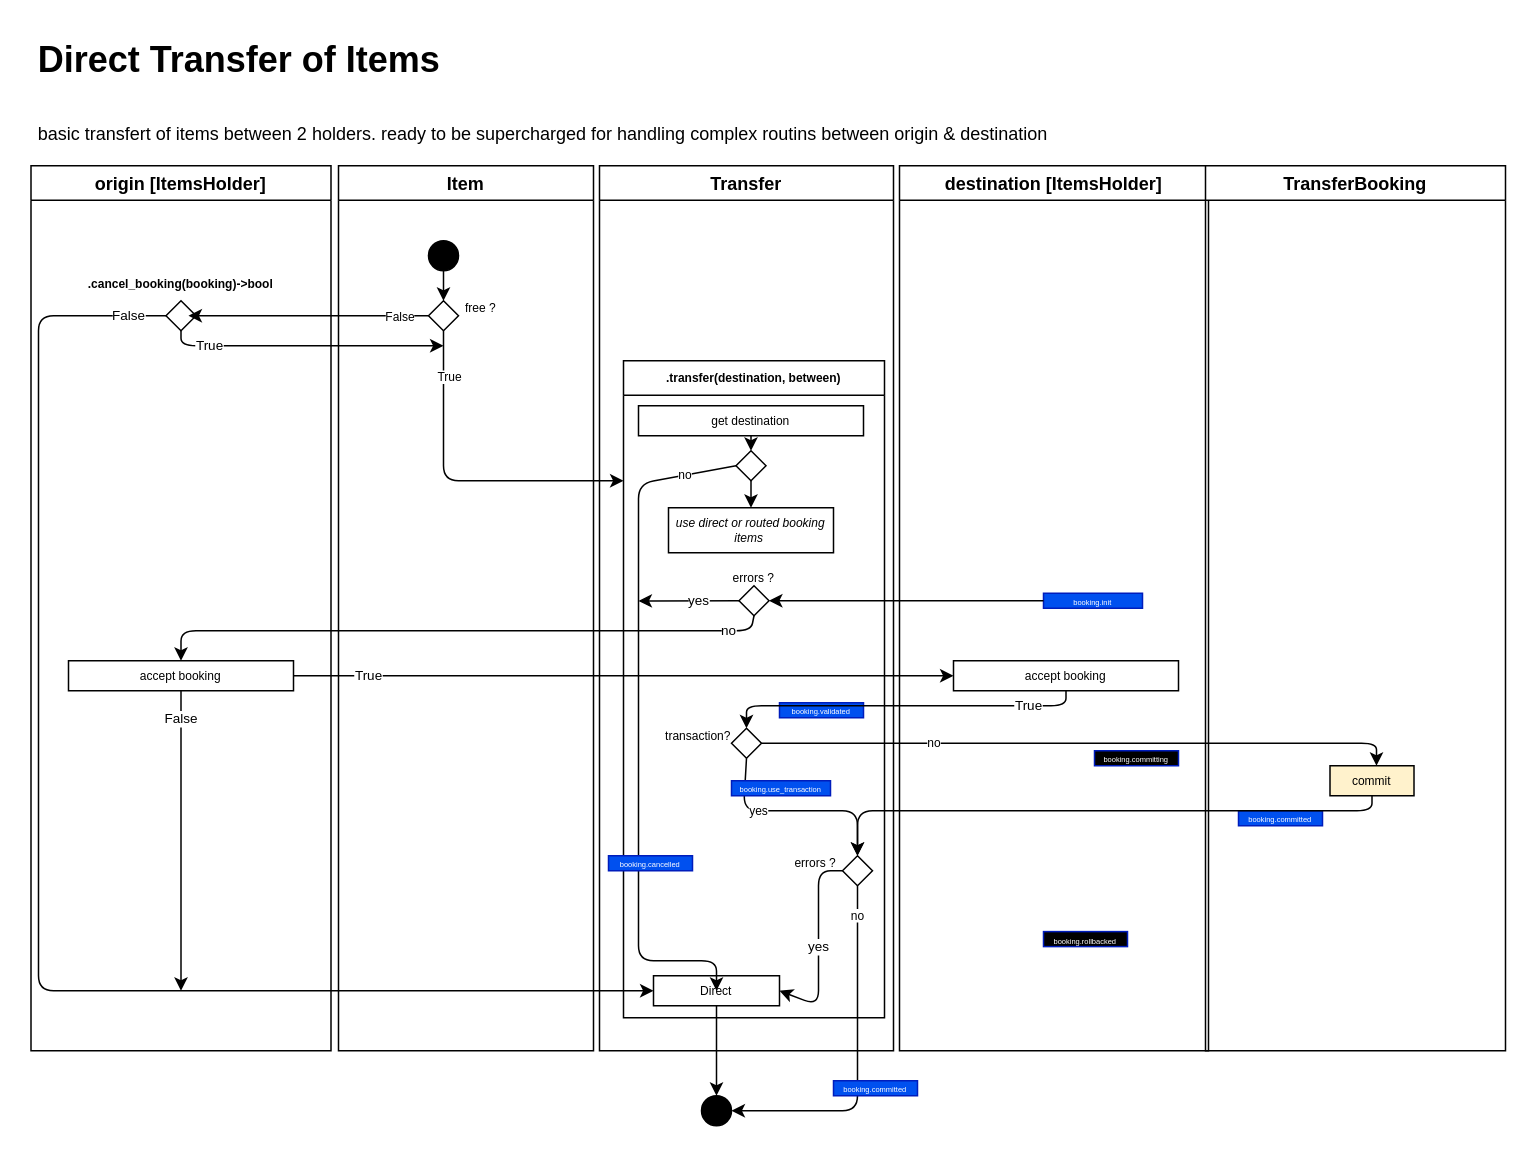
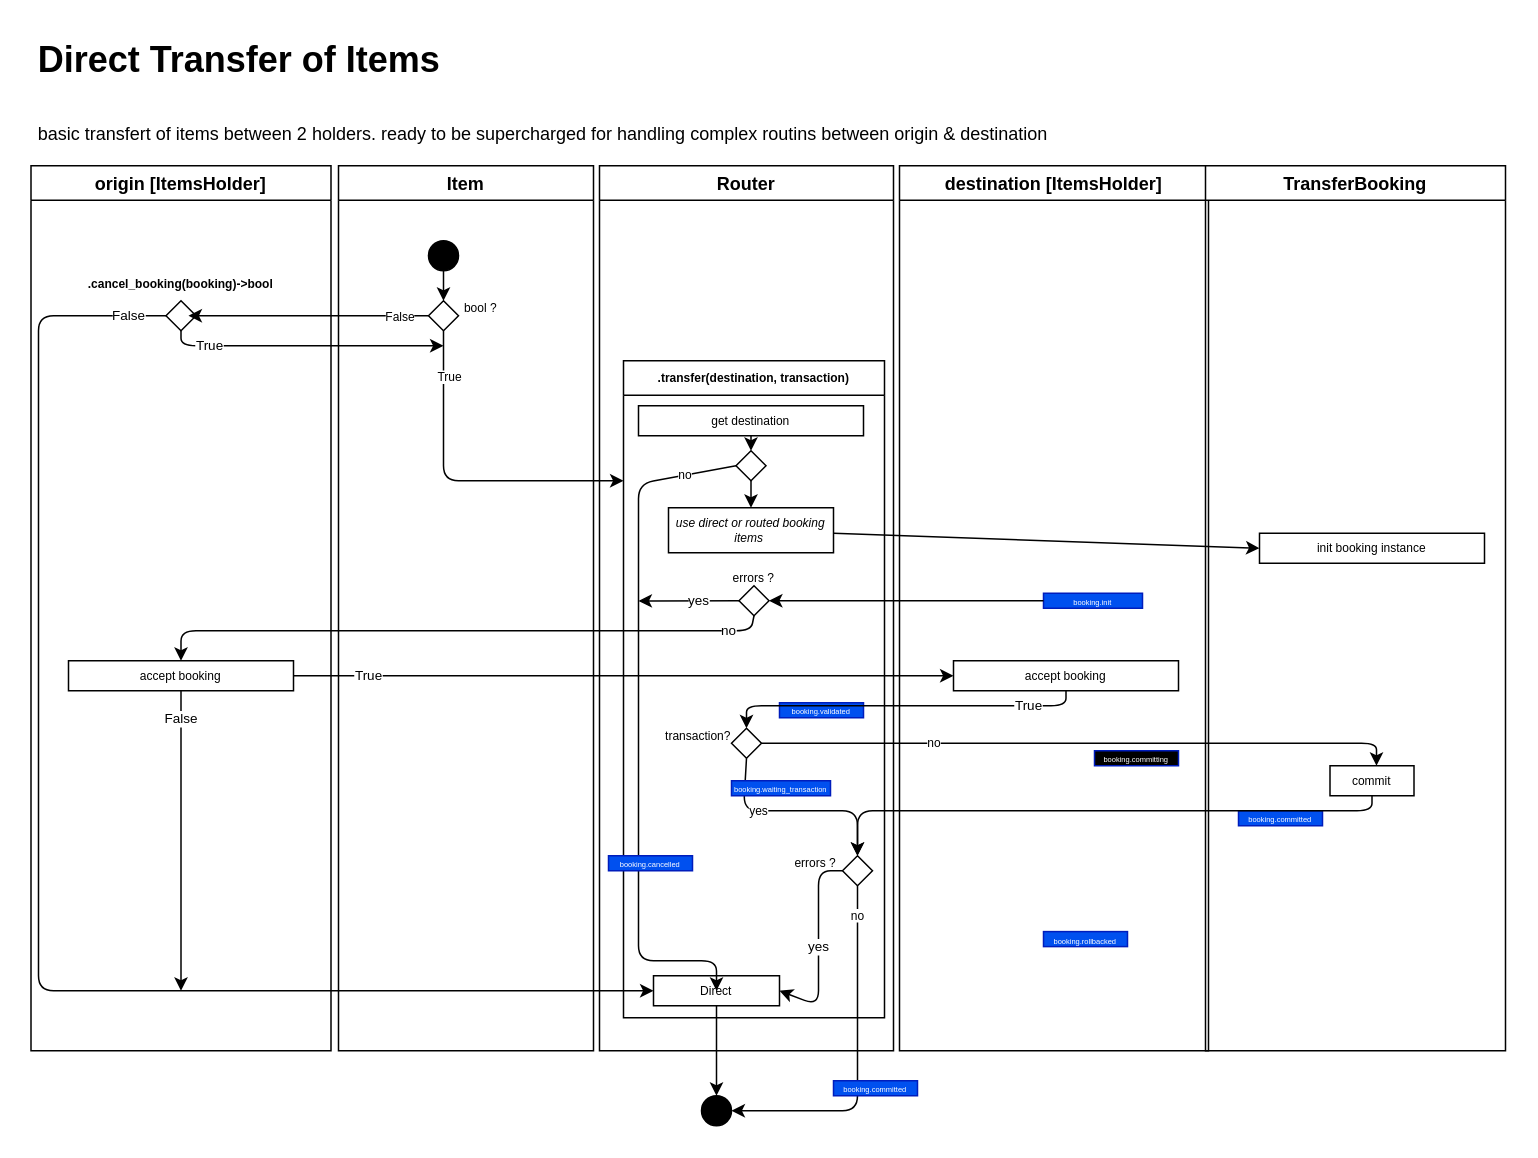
node "Transfer": label "Transfer" -> "Router"
node "free ?": label "free ?" -> "bool ?"
node ".transfer(destination, between)": label ".transfer(destination, between)" -> ".transfer(destination, transaction)"
edge "use direct or routed booking items" -> "init booking instance": added
node "init booking instance": added
node "commit": fillcolor #fff2cc -> #ffffff
node "booking.use_transaction": label "booking.use_transaction" -> "booking.waiting_transaction"
node "booking.rollbacked": fillcolor #000000 -> #0050ef
